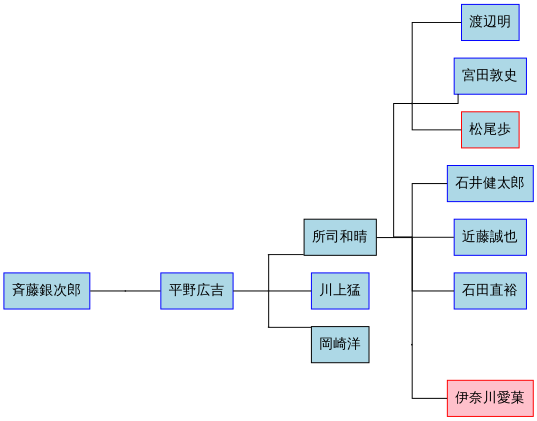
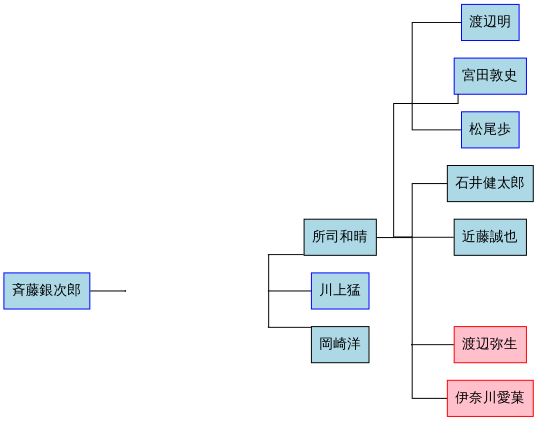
node "松尾歩": color red -> blue
node "石井健太郎": color blue -> black
node "近藤誠也": color blue -> black
node "平野広吉": removed
node "石田直裕": removed
node "渡辺弥生": added
